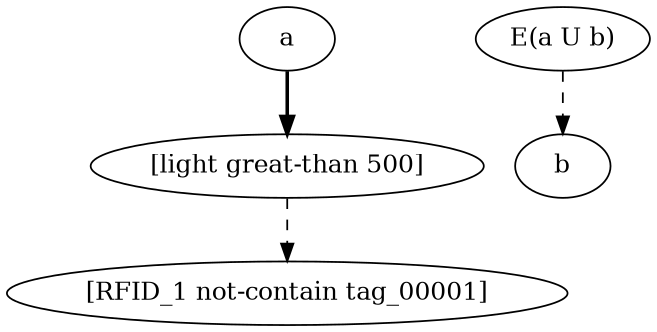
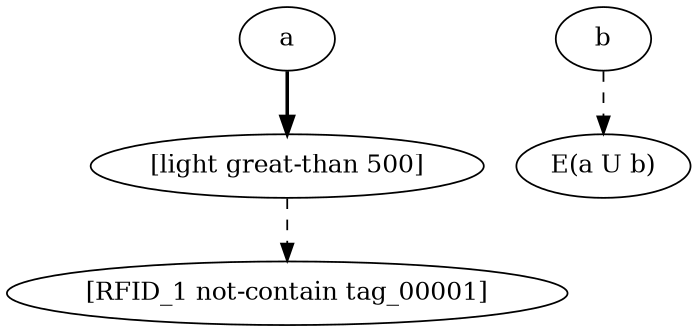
edge "E(a U b)" -> "b": reversed
